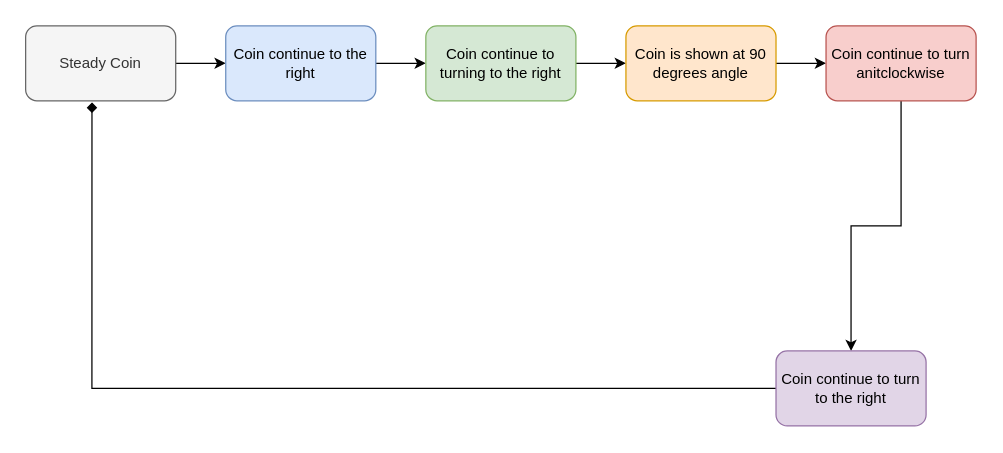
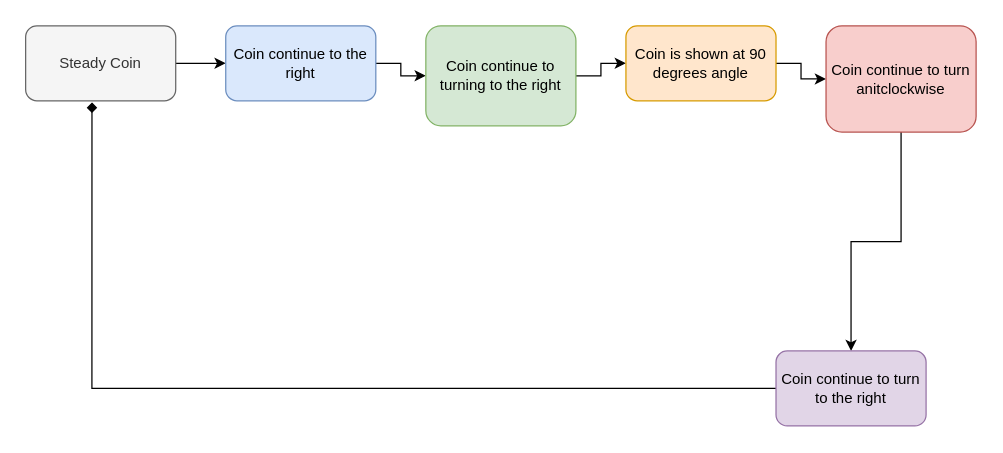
node "Coin continue to turning to the right": size 150x75 -> 150x100
node "Coin continue to turn anitclockwise": size 150x75 -> 150x106
